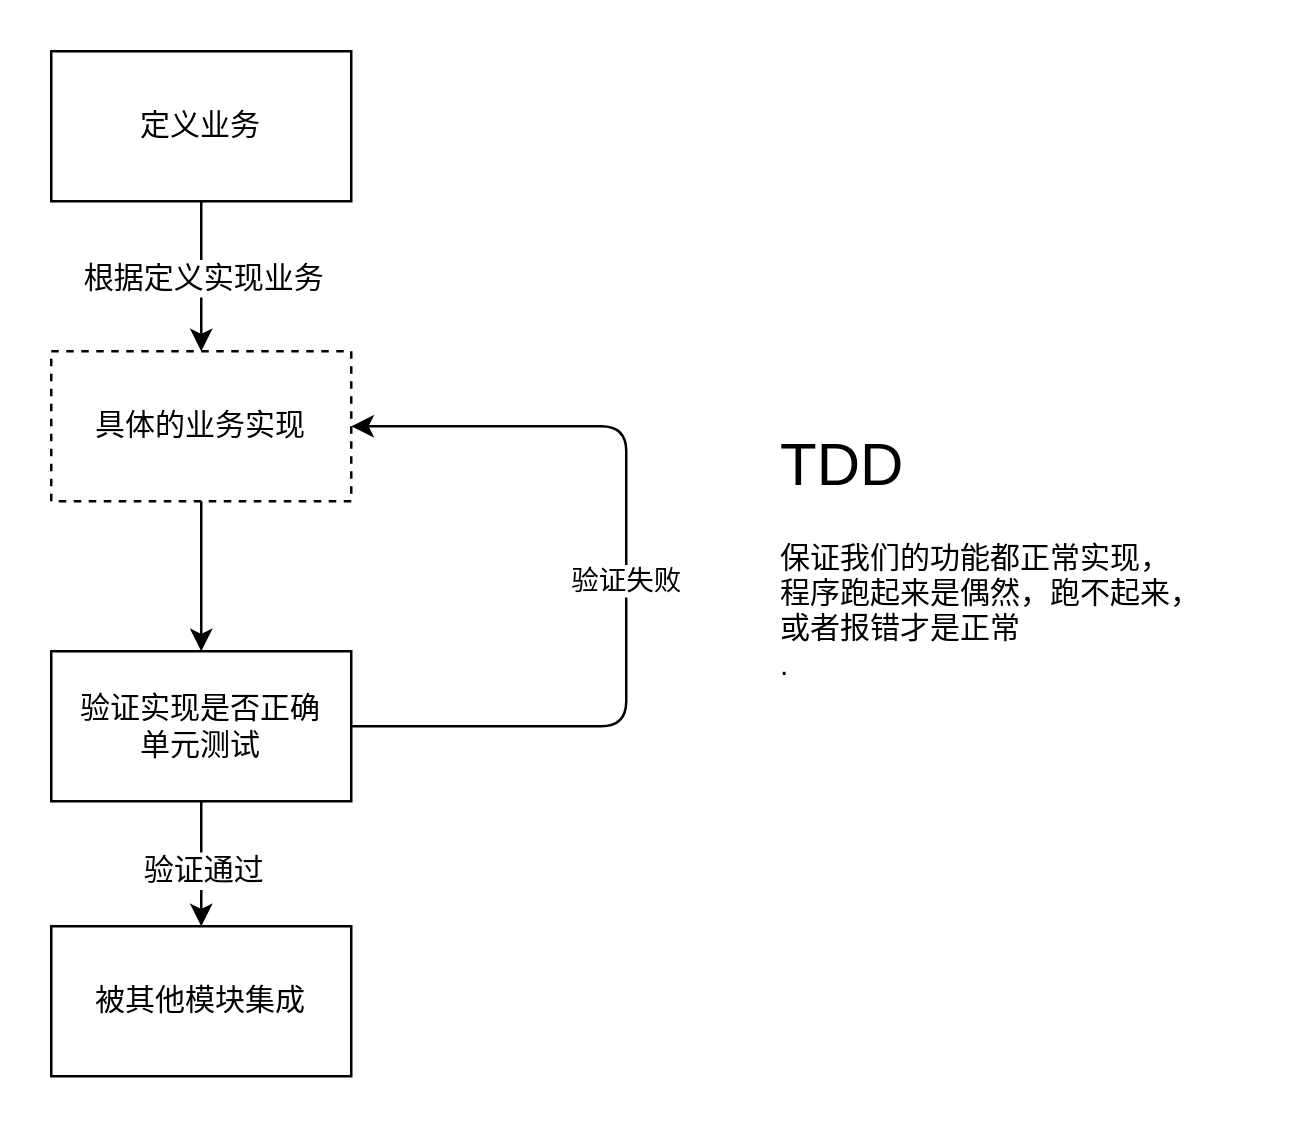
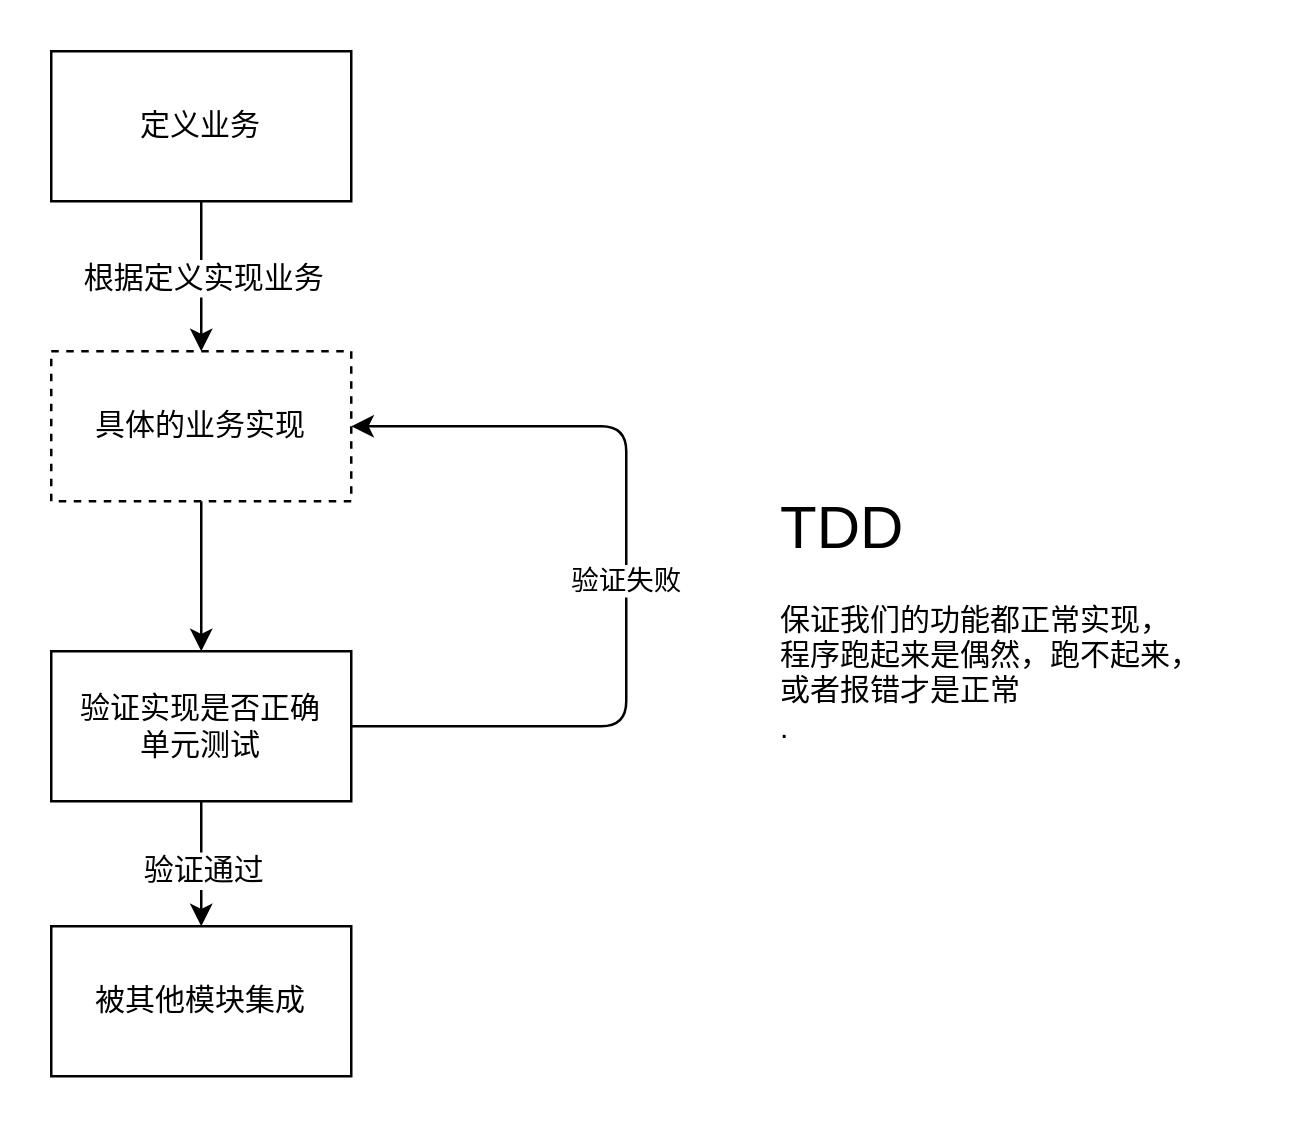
node "TDD 保证我们的功能都正常实现， 程序跑起来是偶然，跑不起来， 或者报错才是正常 .": moved (1014, 539) -> (1014, 601)
